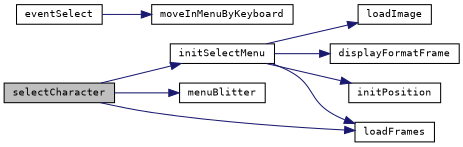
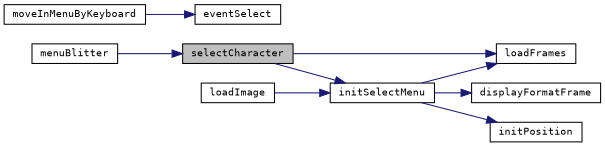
edge "eventSelect" -> "moveInMenuByKeyboard": reversed
edge "initSelectMenu" -> "loadImage": reversed
edge "selectCharacter" -> "menuBlitter": reversed
